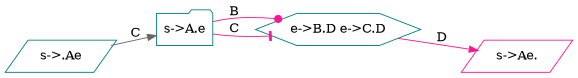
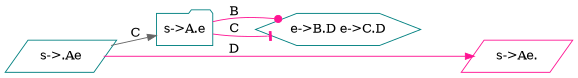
edge "e->B.D e->C.D" -> "s->Ae.": now "s->.Ae" -> "s->Ae."
